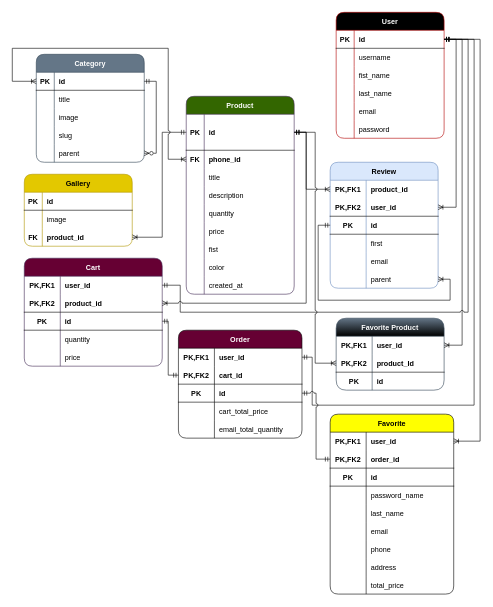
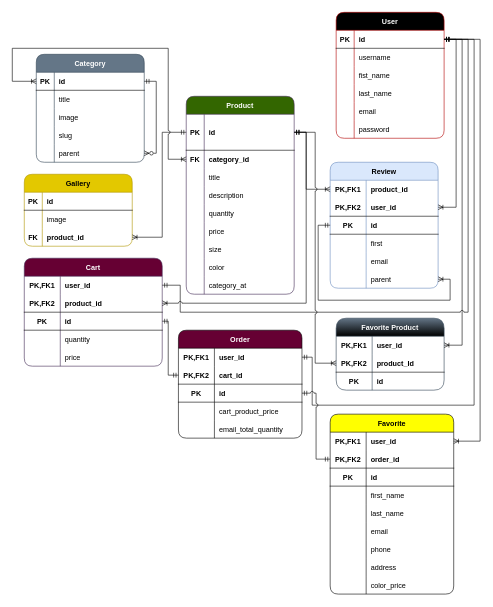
node "phone_id": label "phone_id" -> "category_id"
node "fist": label "fist" -> "size"
node "created_at": label "created_at" -> "category_at"
node "cart_total_price": label "cart_total_price" -> "cart_product_price"
node "password_name": label "password_name" -> "first_name"
node "total_price": label "total_price" -> "color_price"
